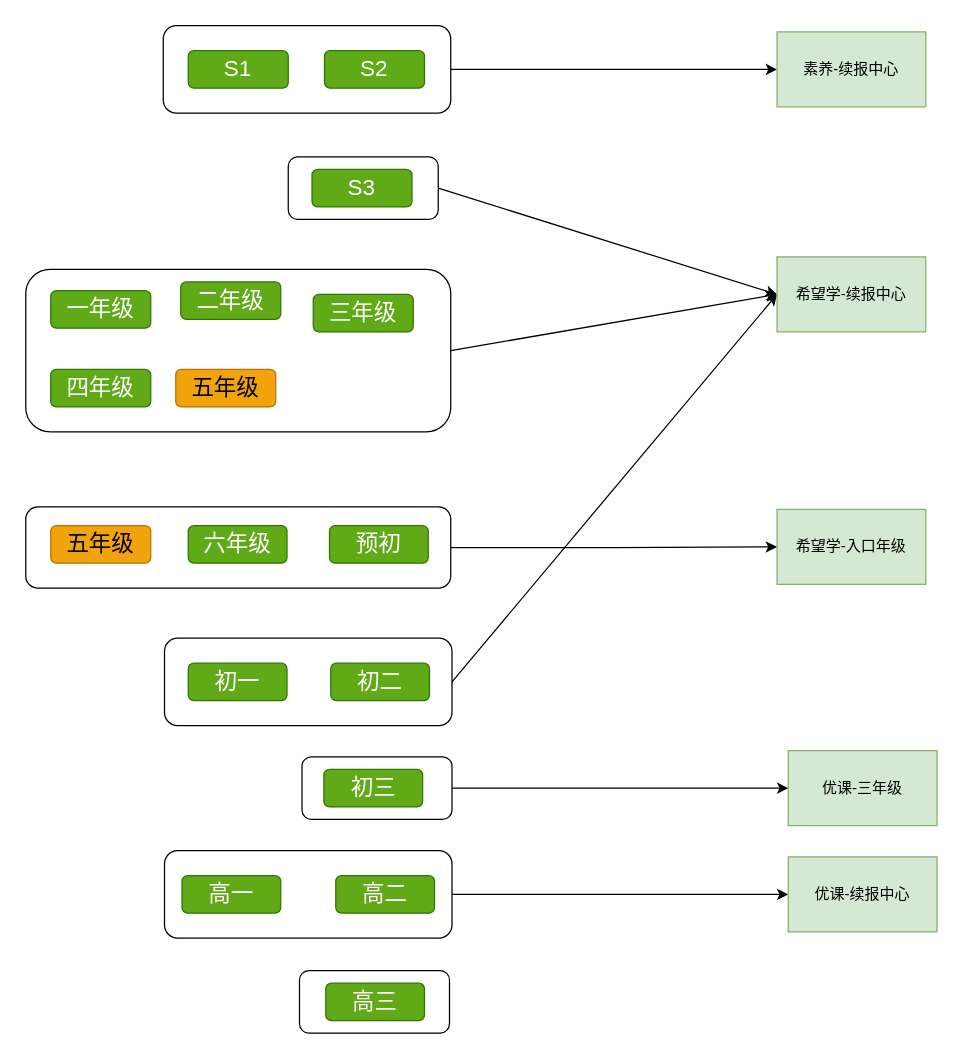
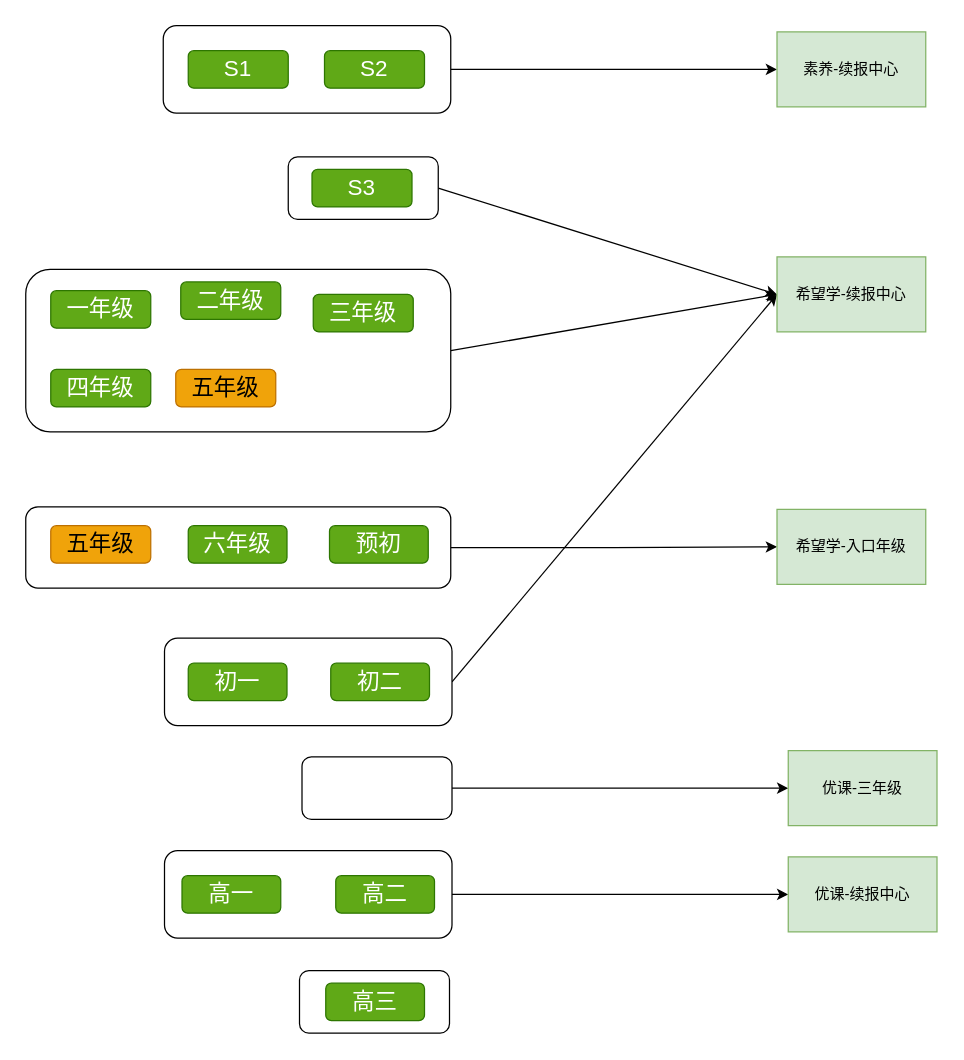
node "初三": removed
